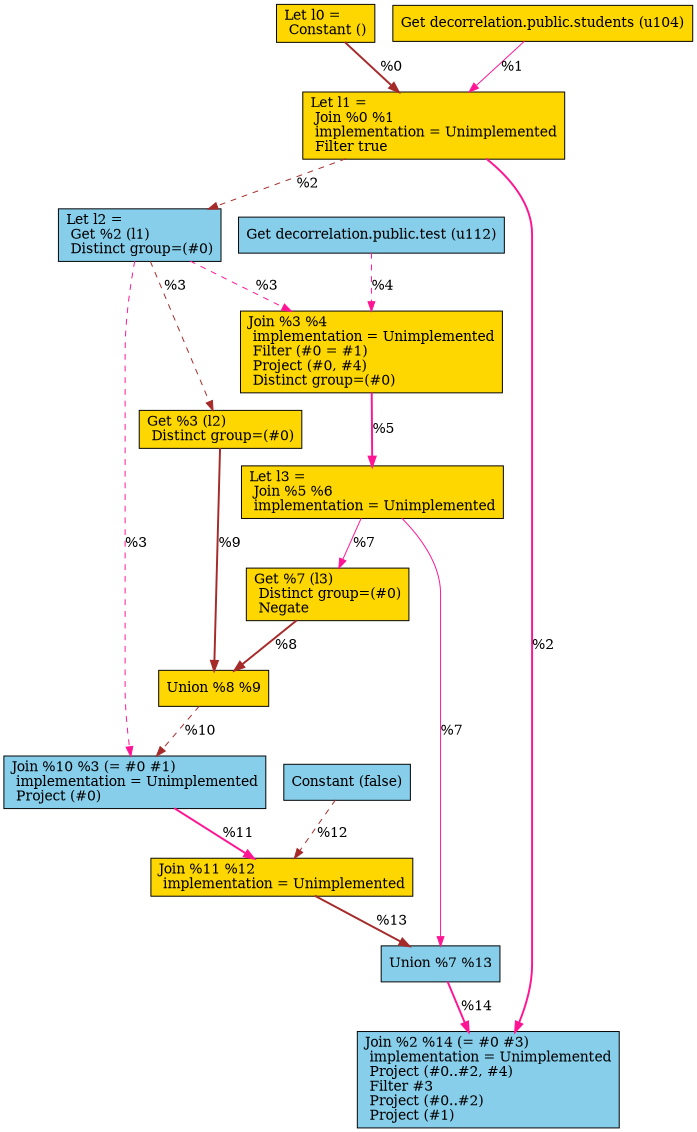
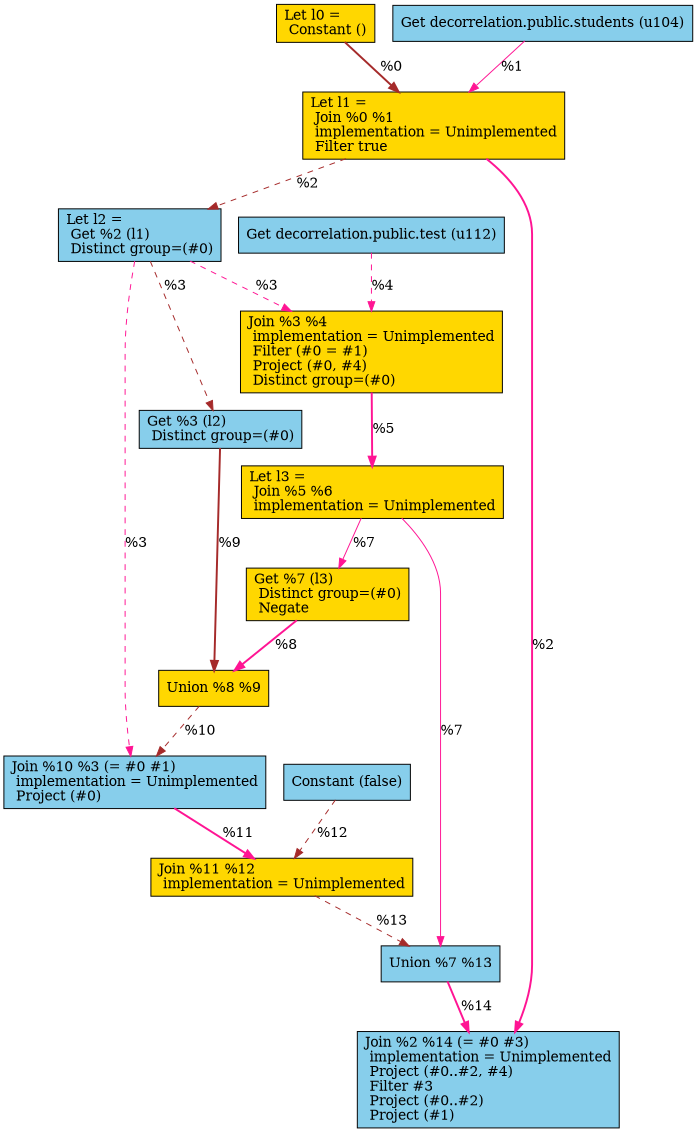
node "Get decorrelation.public.students (u104)": fillcolor gold -> skyblue
node "Get %3 (l2) Distinct group=(#0)": fillcolor gold -> skyblue
edge "Get %7 (l3) Distinct group=(#0) Negate" -> "Union %8 %9": color brown -> deeppink
edge "Join %11 %12 implementation = Unimplemented" -> "Union %7 %13": style bold -> dashed
